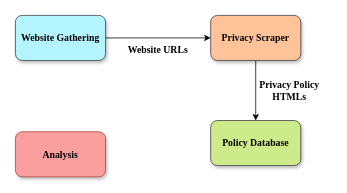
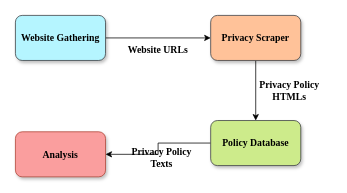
edge "Policy Database" -> "Analysis": added
node "Privacy Policy Texts": added
